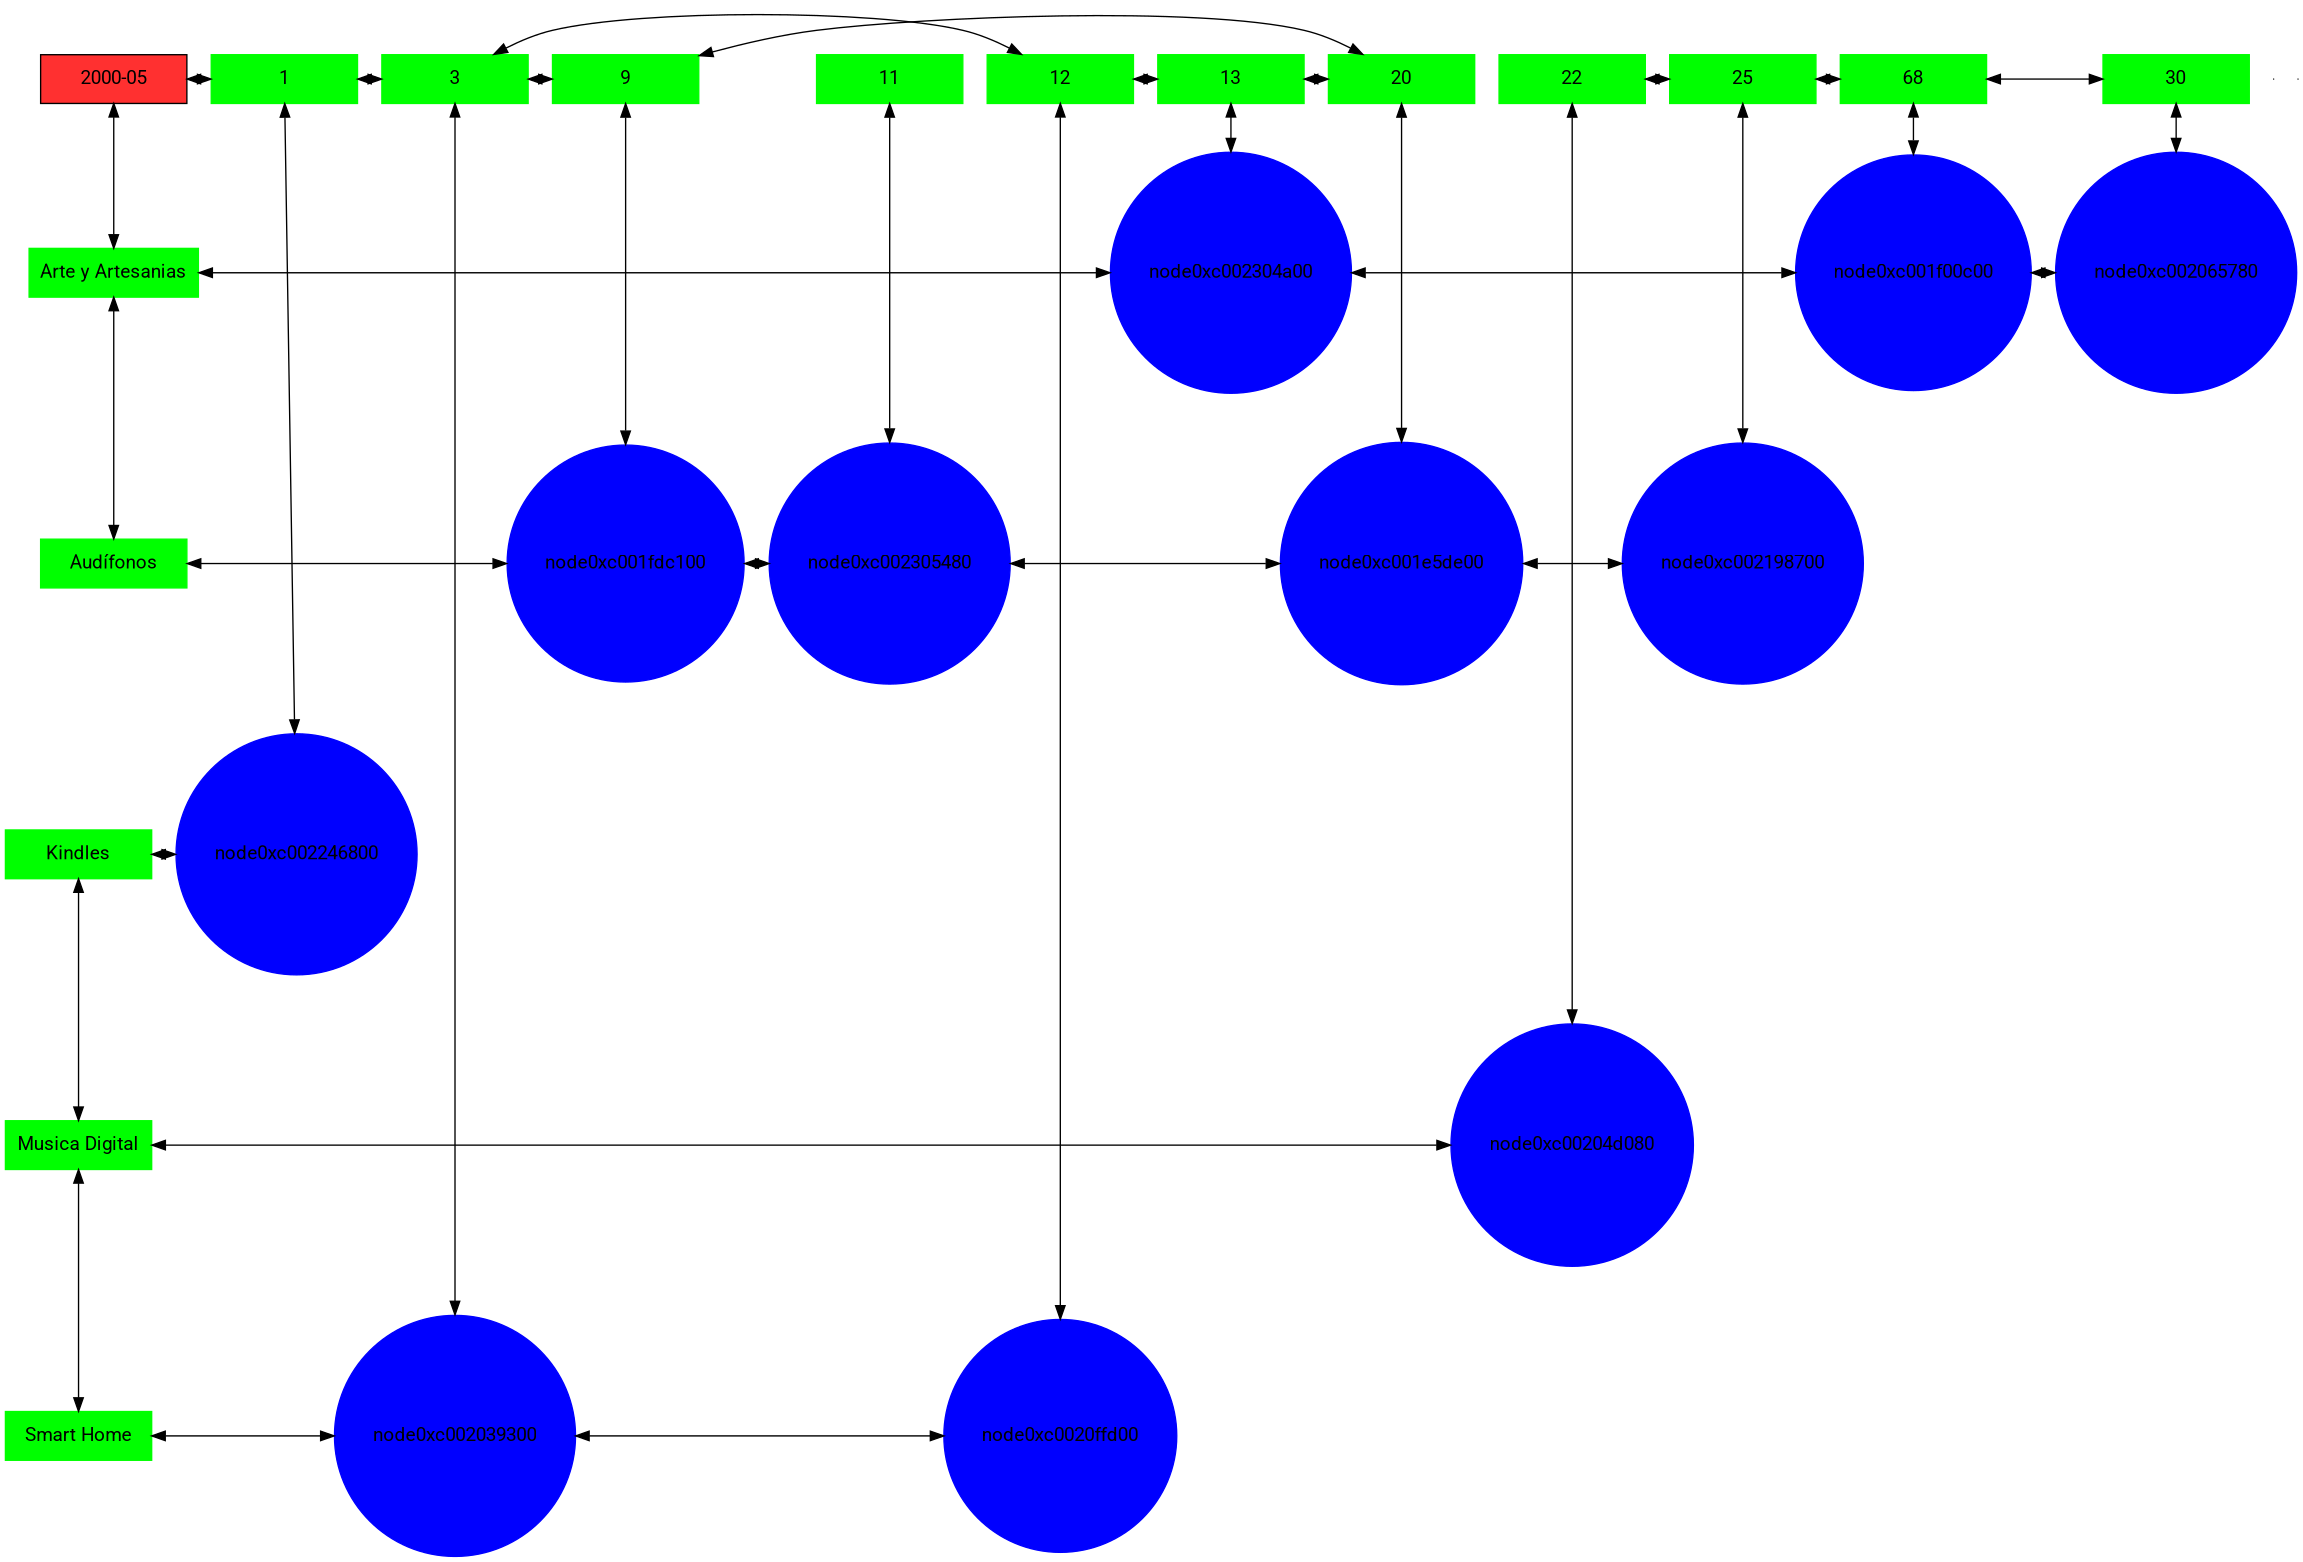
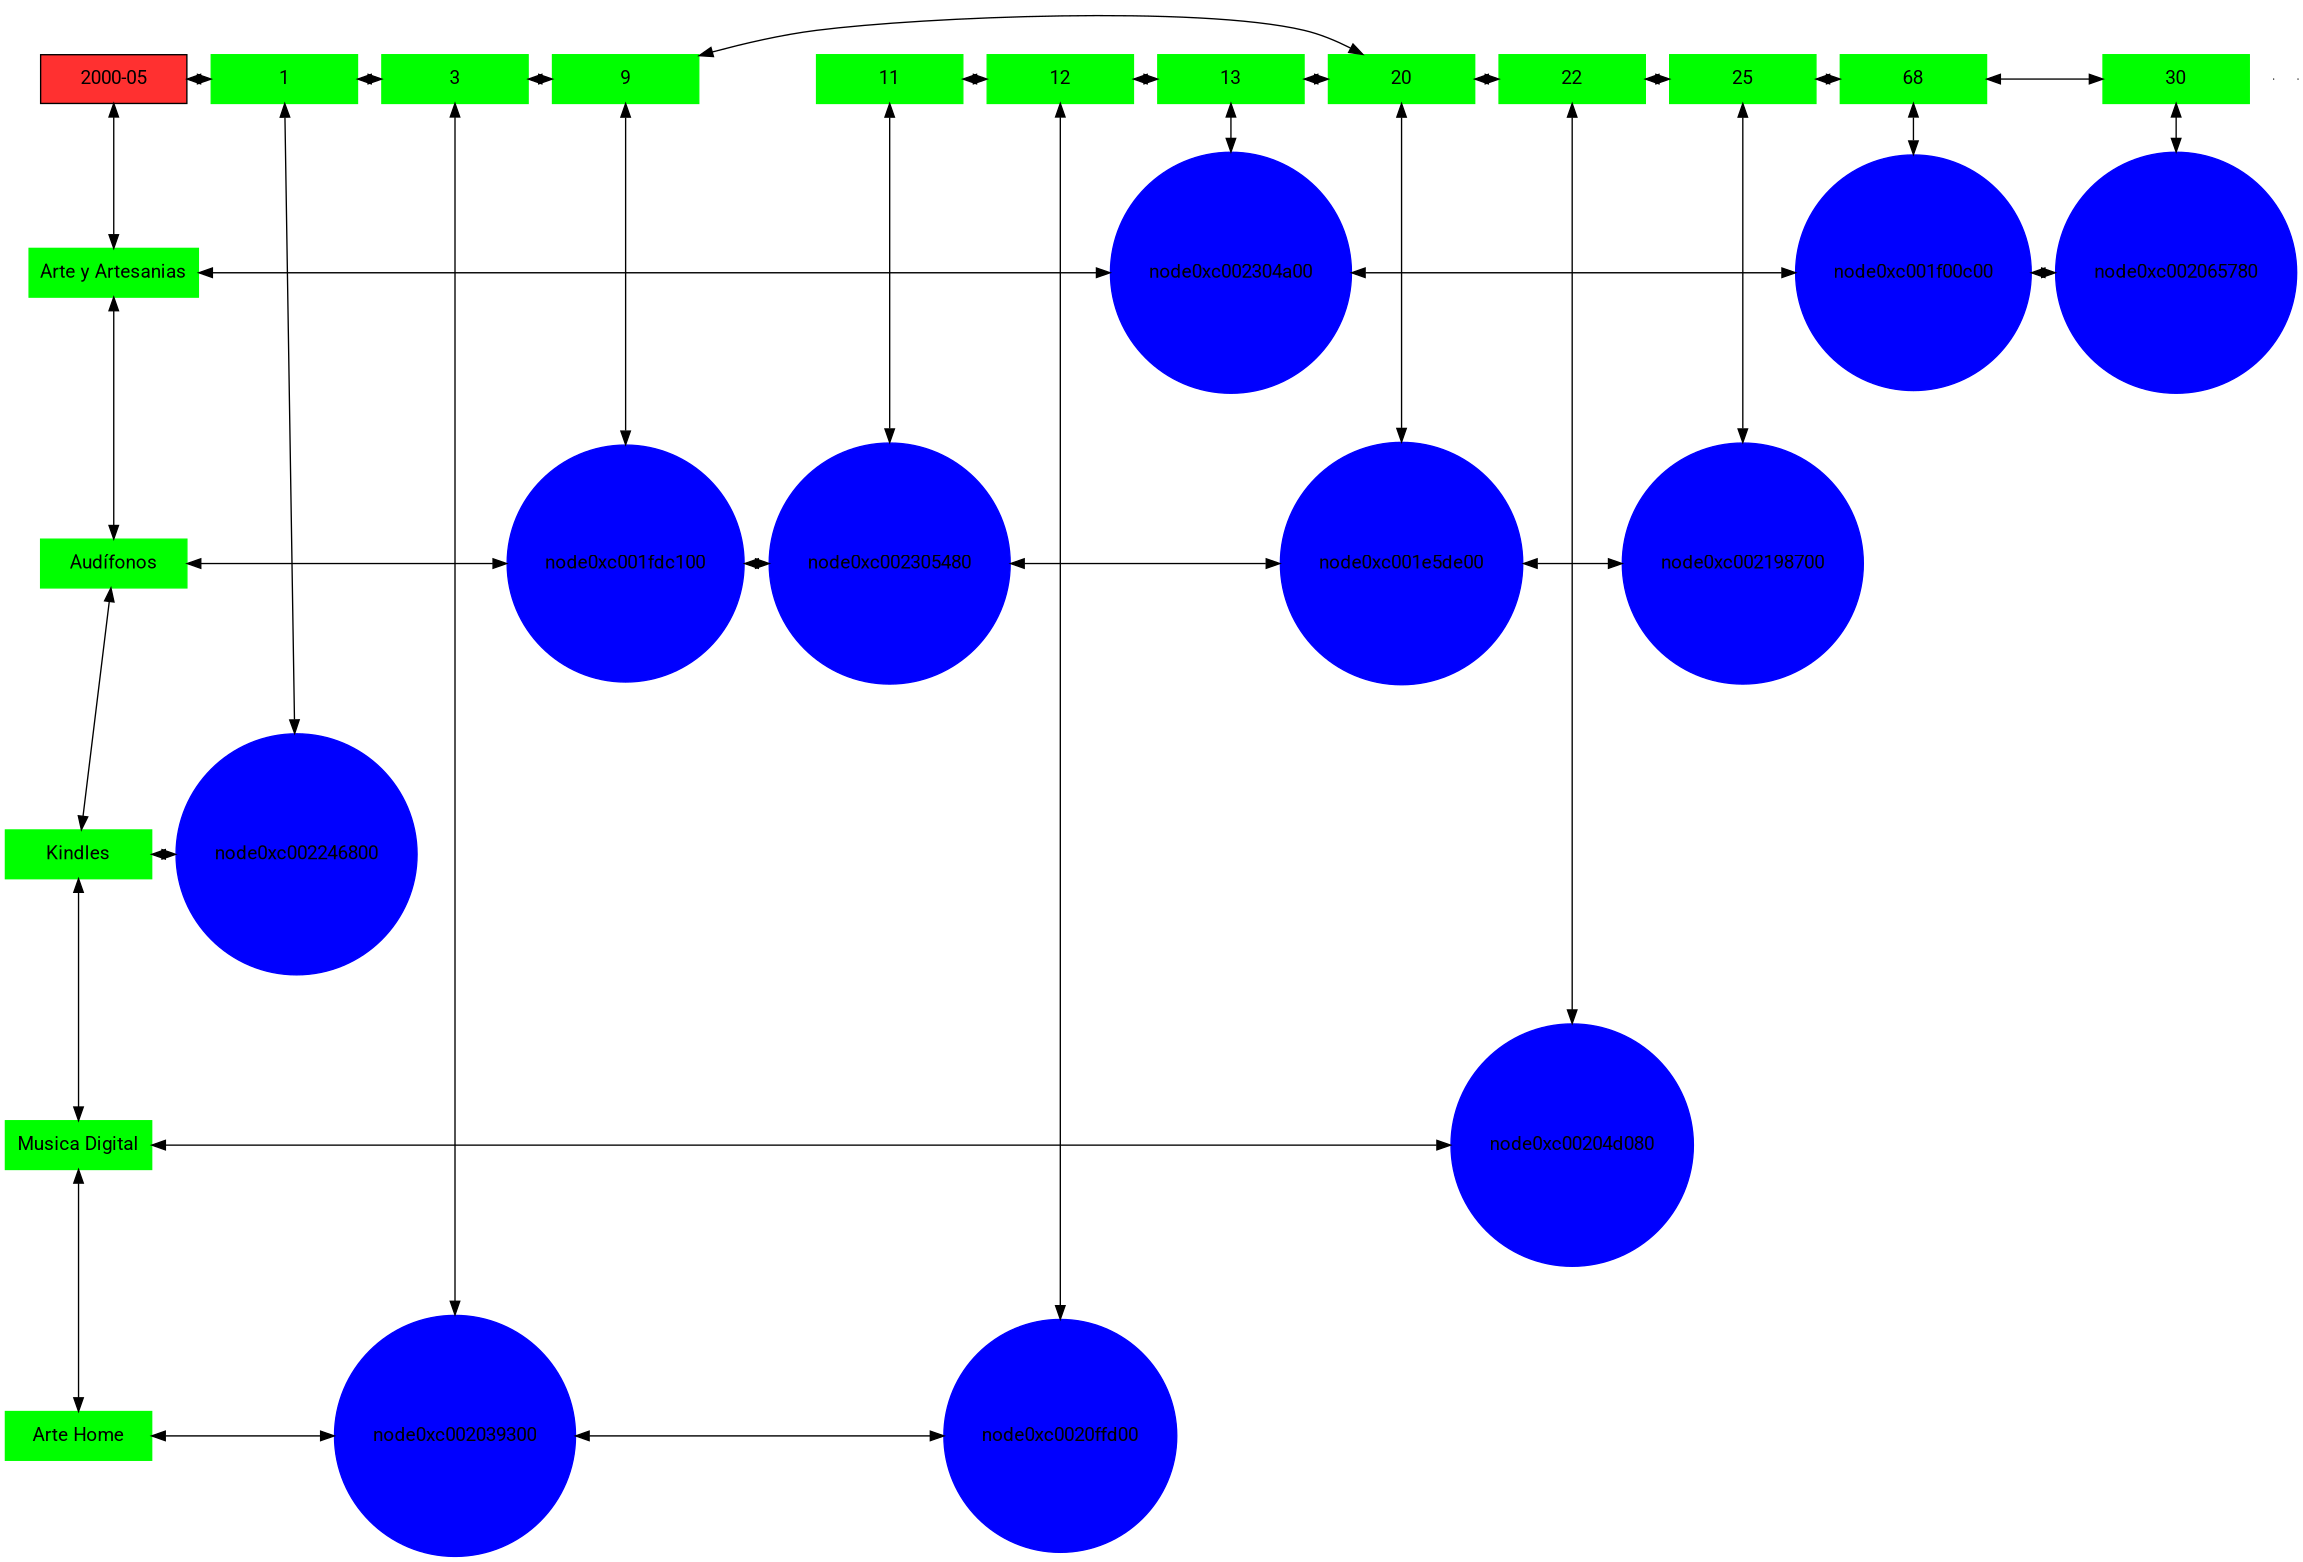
edge "3" -- "12": now "11" -- "12"
edge "20" -- "22": added
edge "Audífonos" -- "Kindles": added
node "Smart Home": label "Smart Home" -> "Arte Home"
